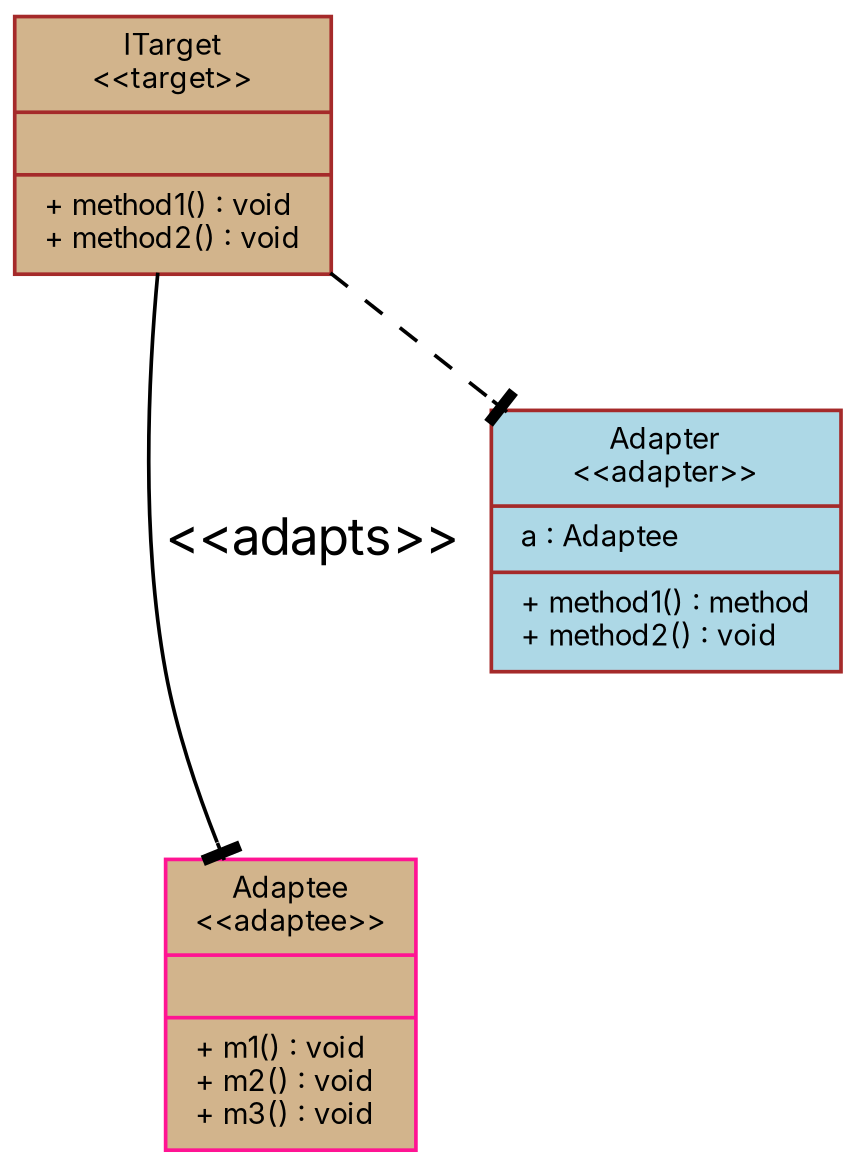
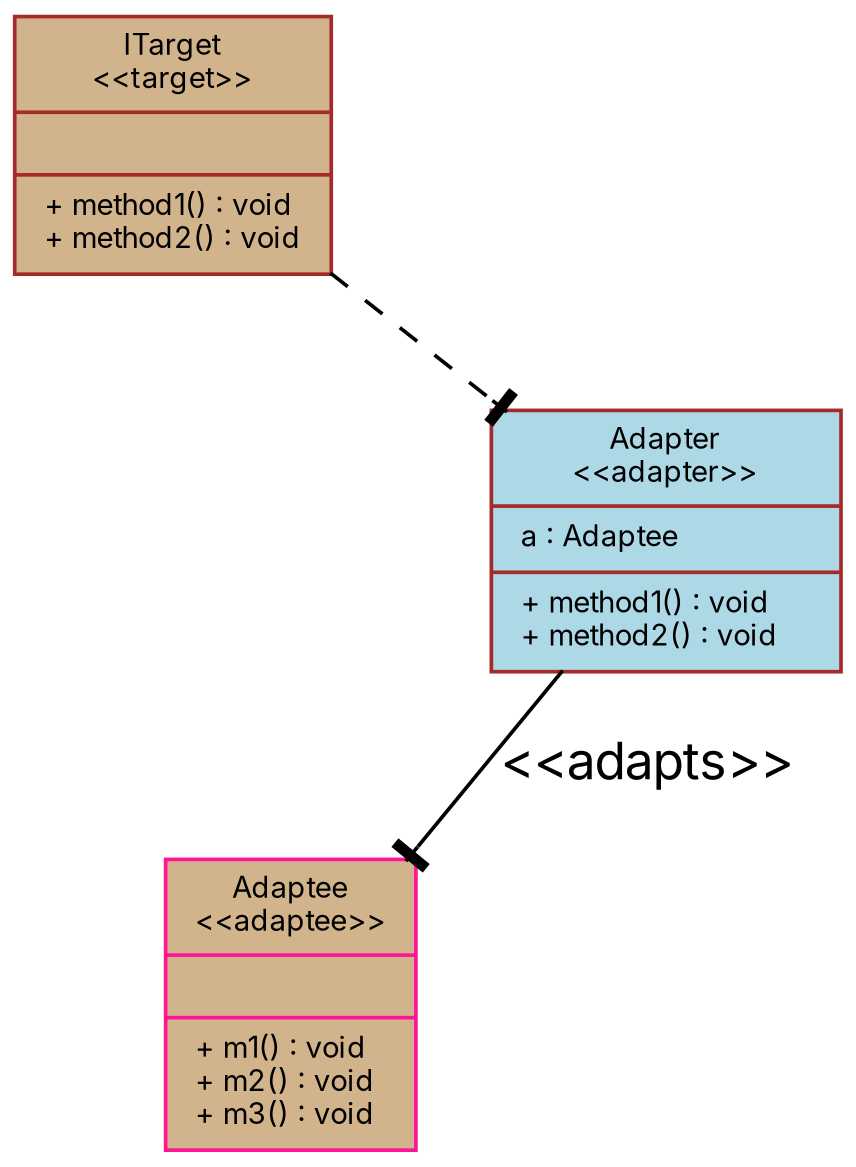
edge "ITarget" -> "Adaptee": now "Adapter" -> "Adaptee"
node "Adapter": text "+ method1() : method" -> "+ method1() : void"
